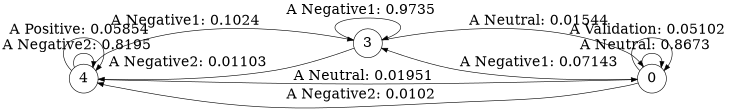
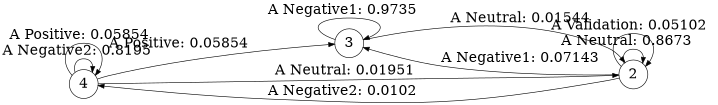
edge "4" -> "3": label "A Negative1: 0.1024   " -> "A Positive: 0.05854  "
edge "3" -> "4": removed, label "A Negative2: 0.01103"
node "0": label "0" -> "2"
